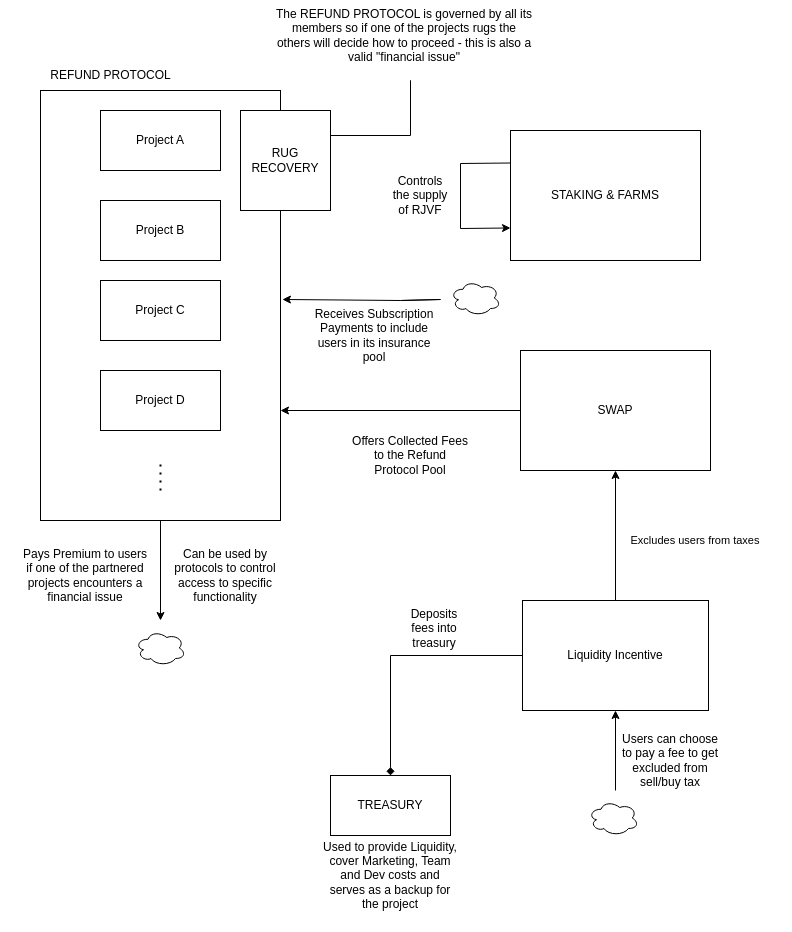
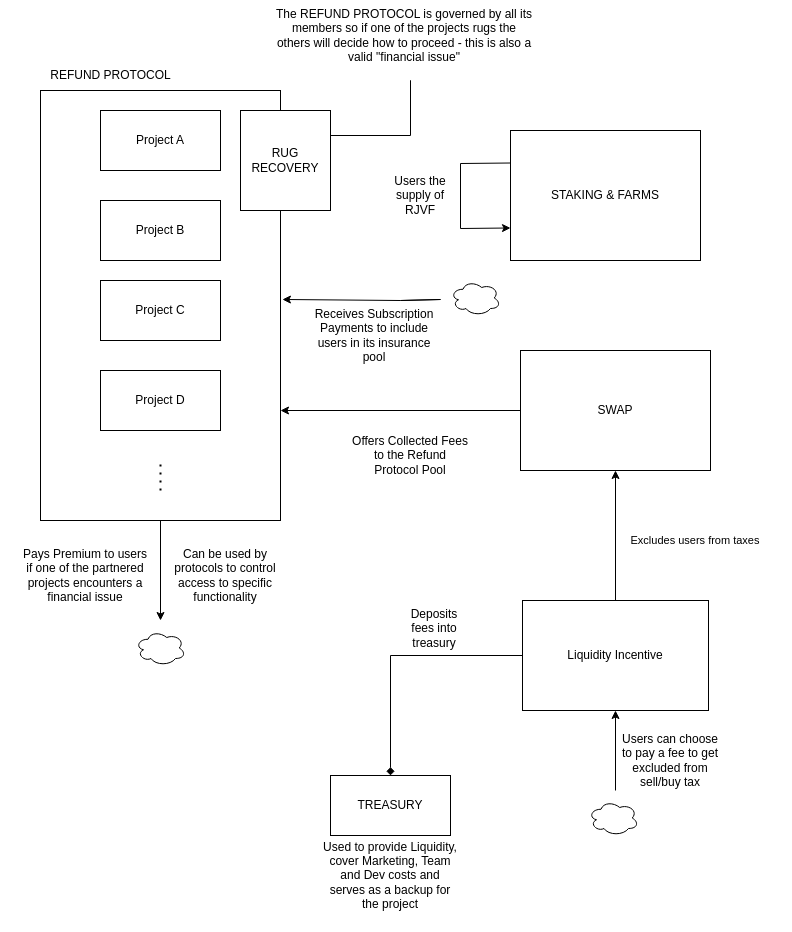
node "Controls the supply of RJVF": label "Controls the supply of RJVF" -> "Users the supply of RJVF"
